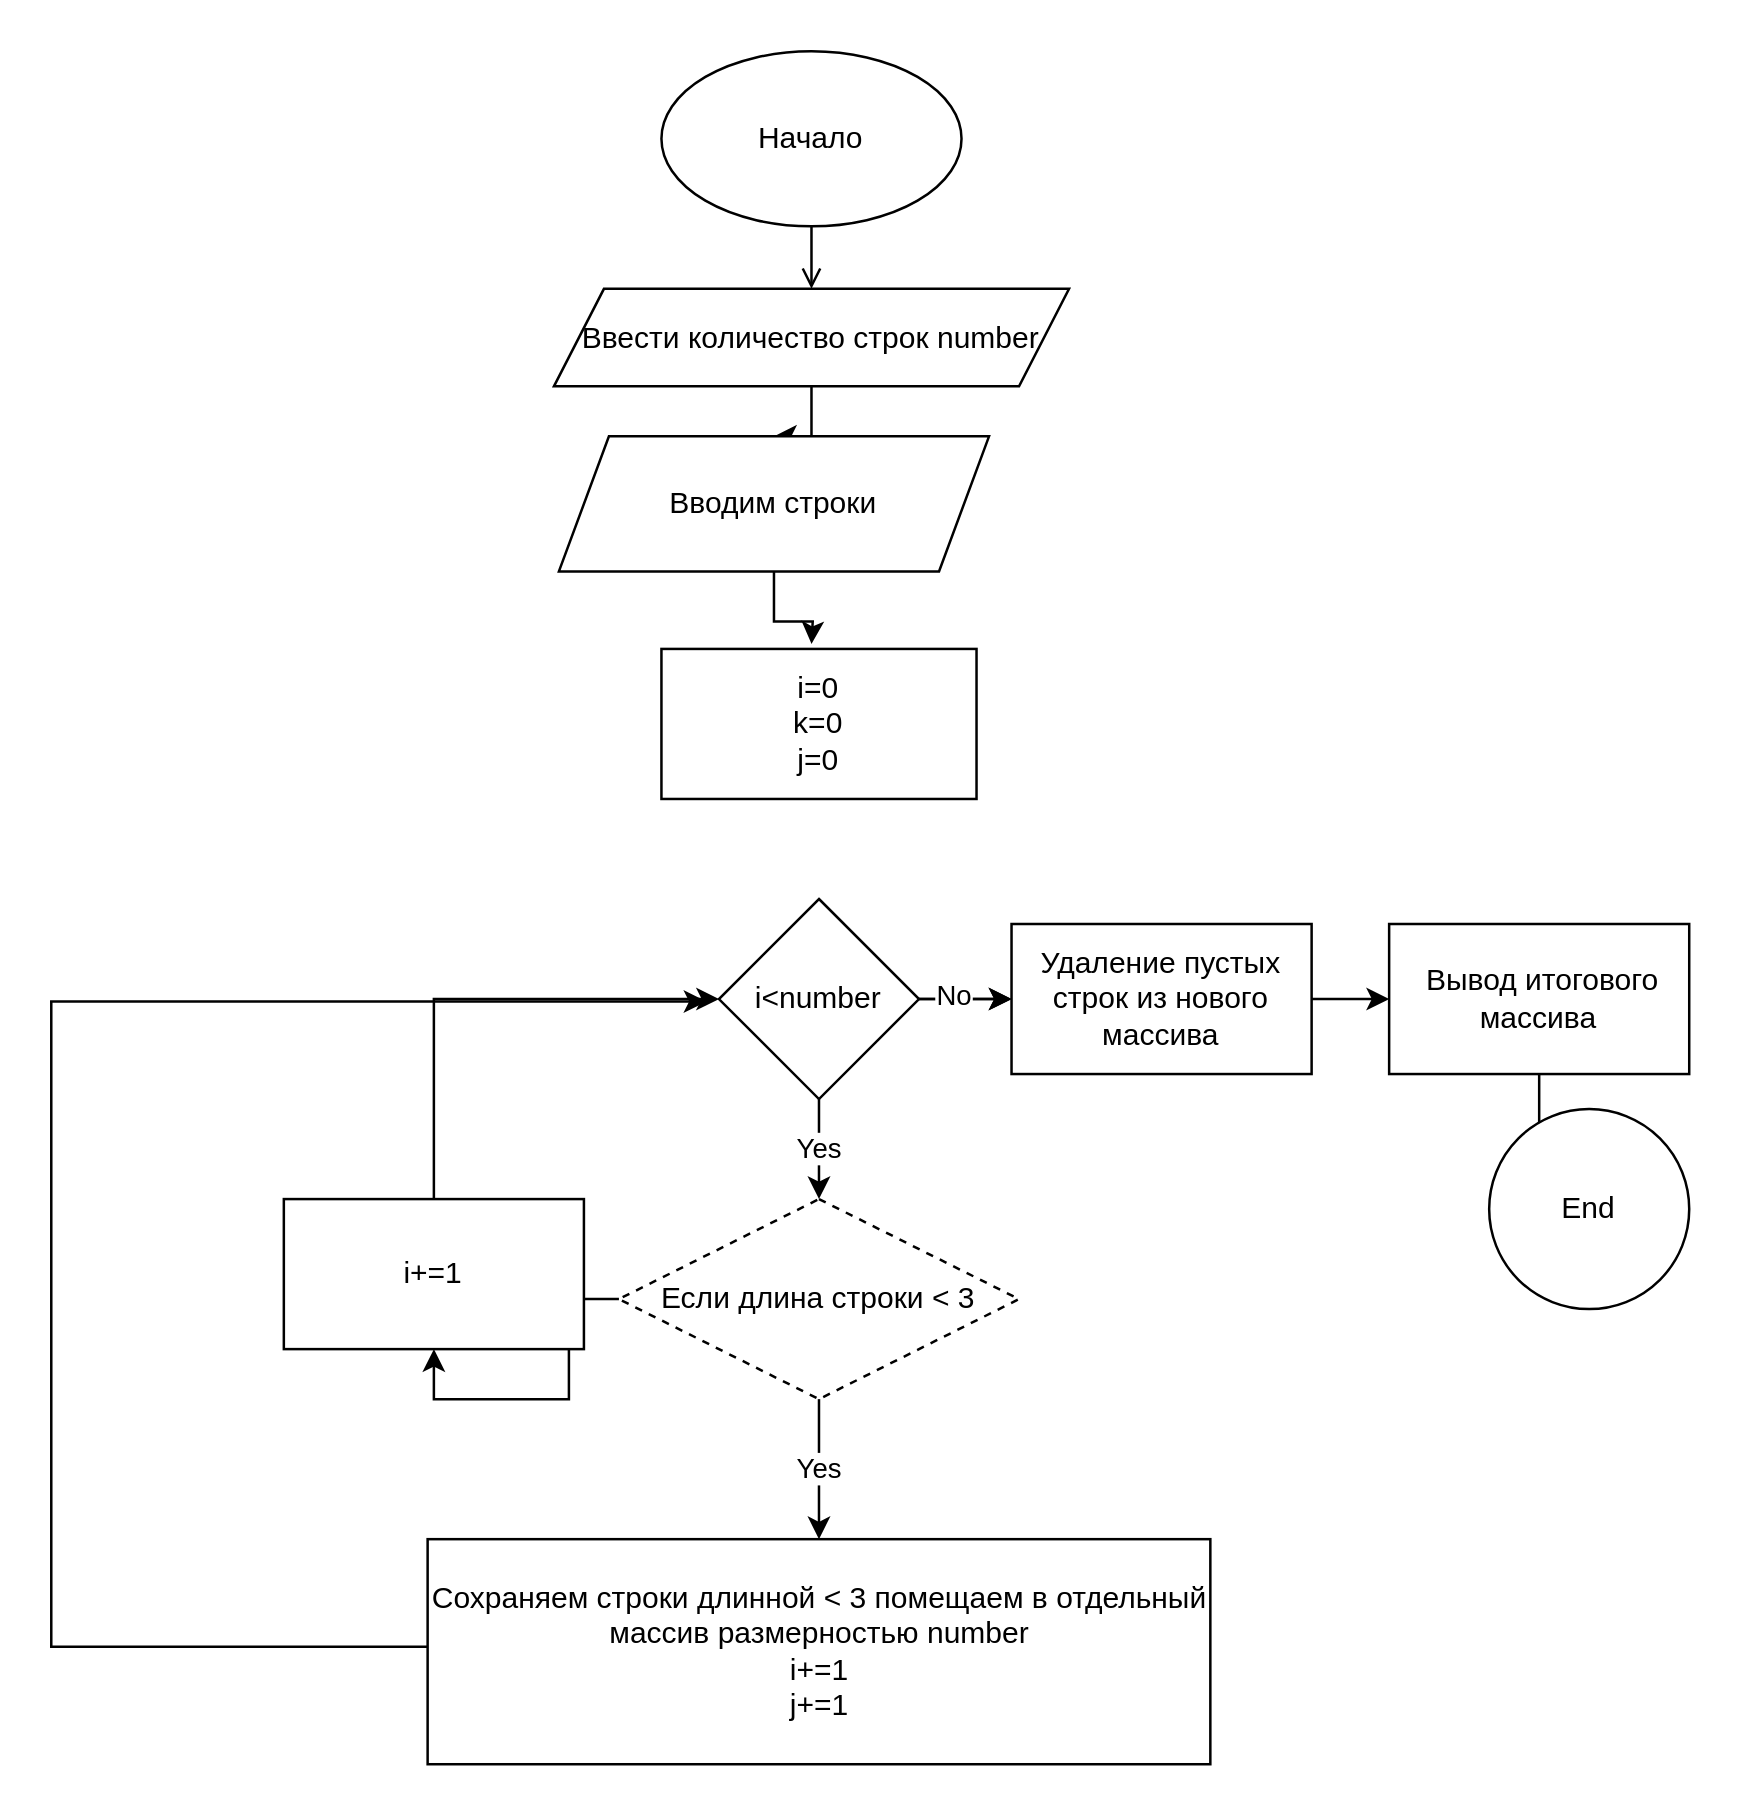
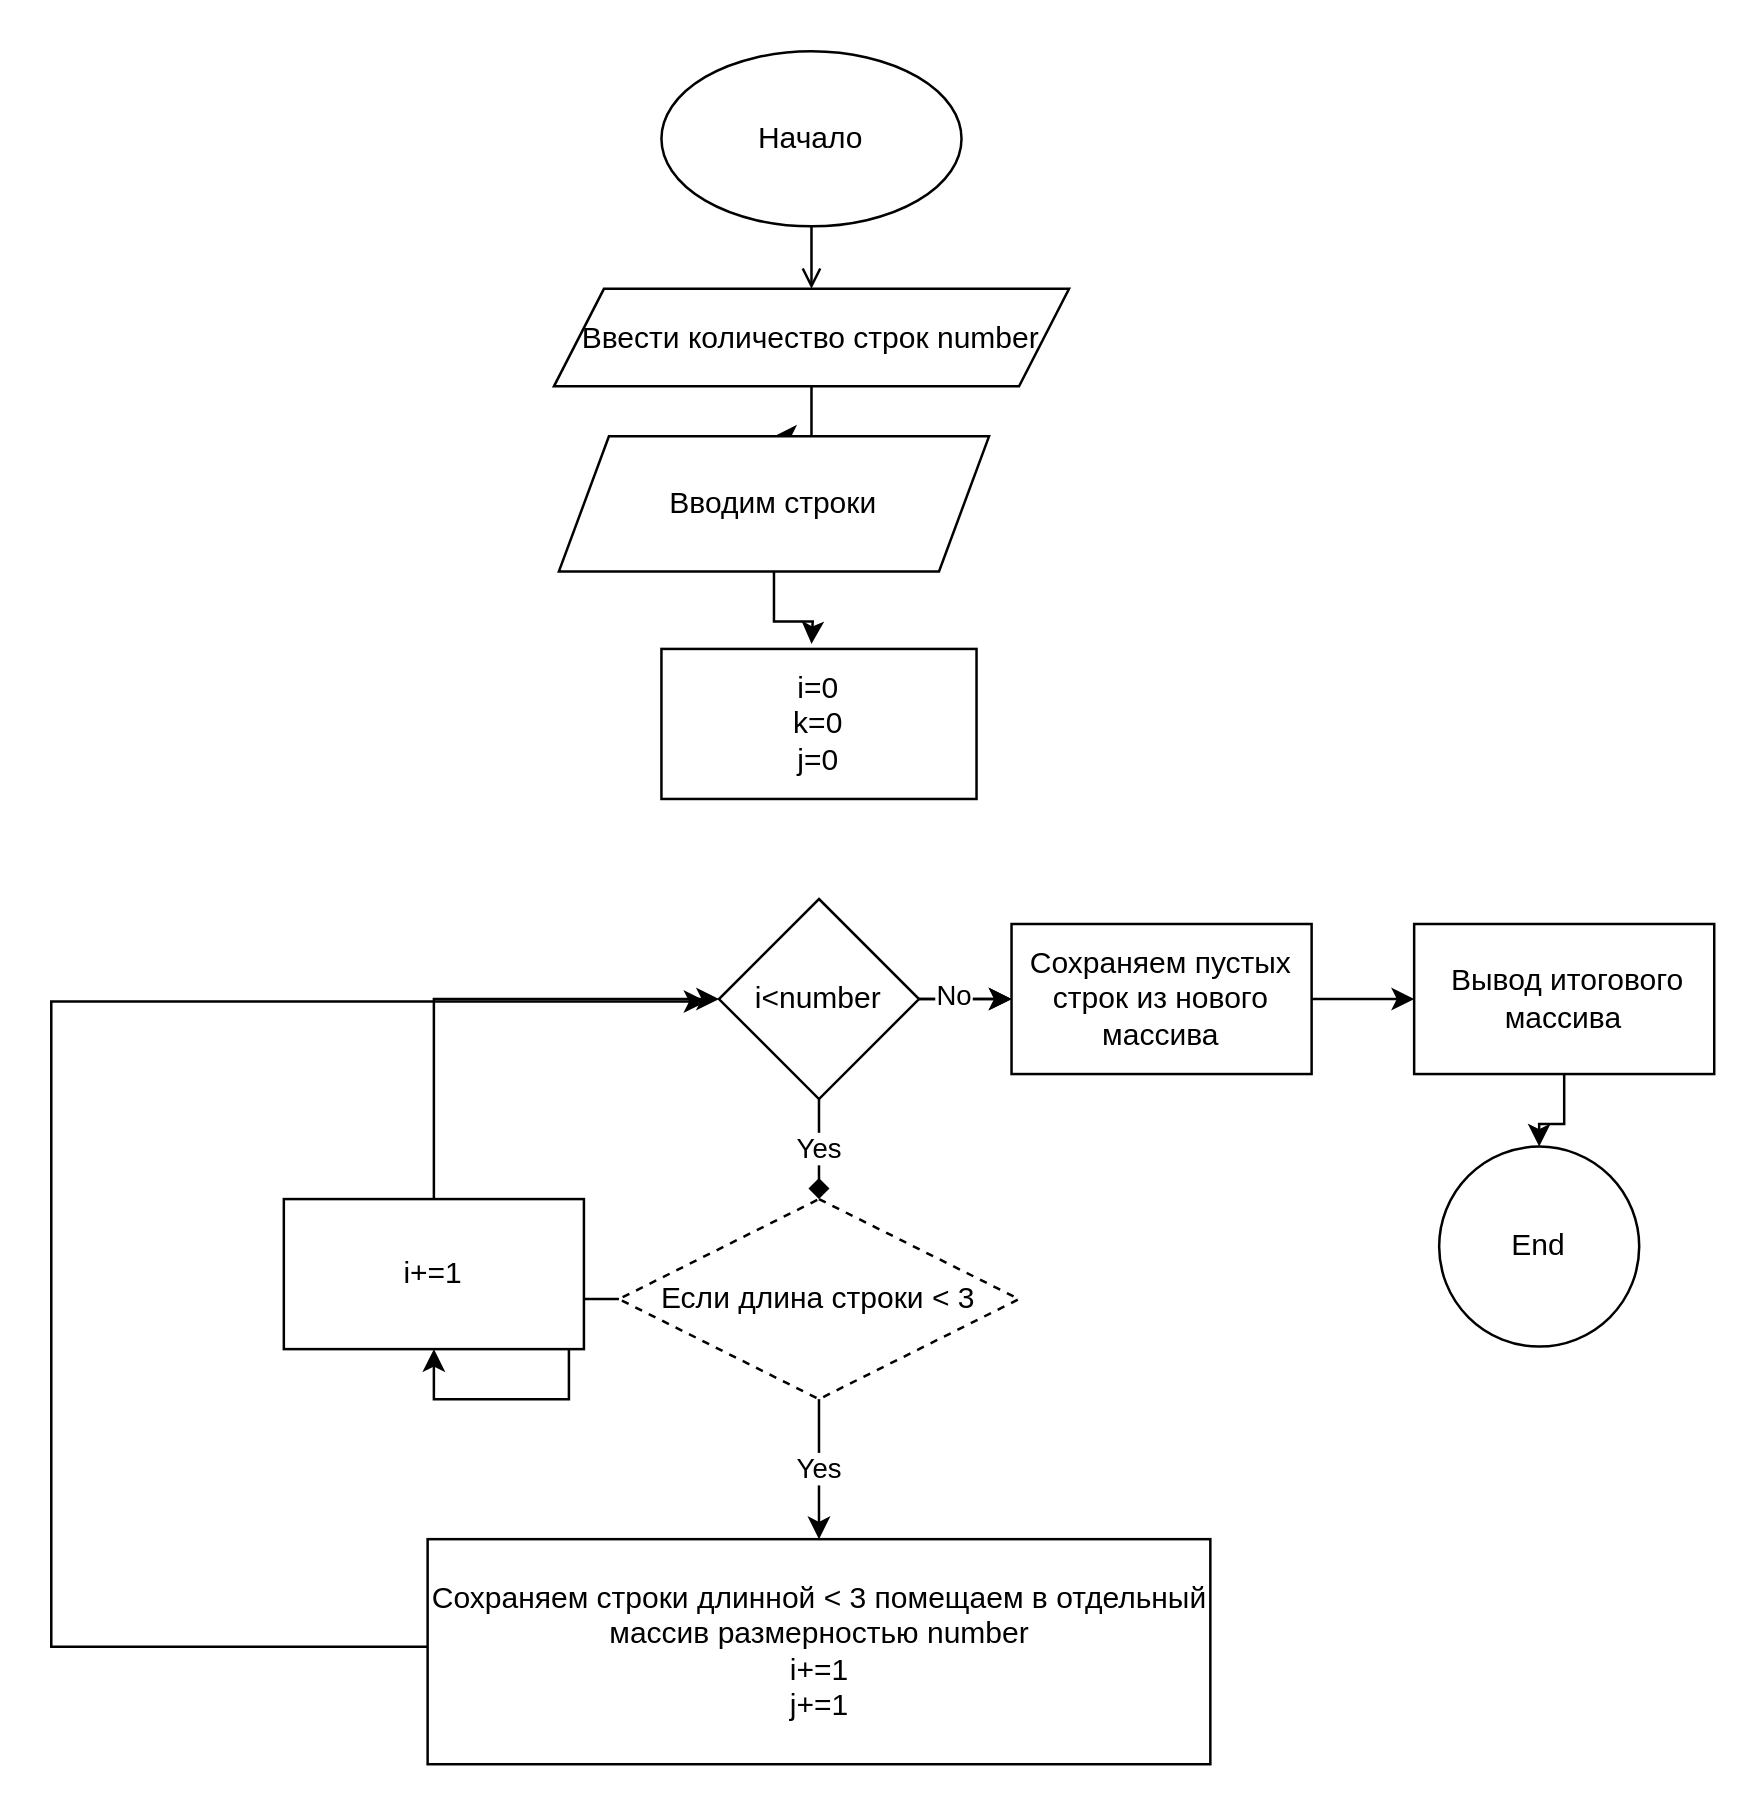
node "Удаление пустых строк из нового массива": label "Удаление пустых строк из нового массива" -> "Сохраняем пустых строк из нового массива"
node "Вывод итогового массива": moved (1539, 999) -> (1564, 999)
edge "i<number" -> "Если длина строки < 3": arrowhead classic -> diamond
node "End": moved (1589, 1209) -> (1539, 1246)
